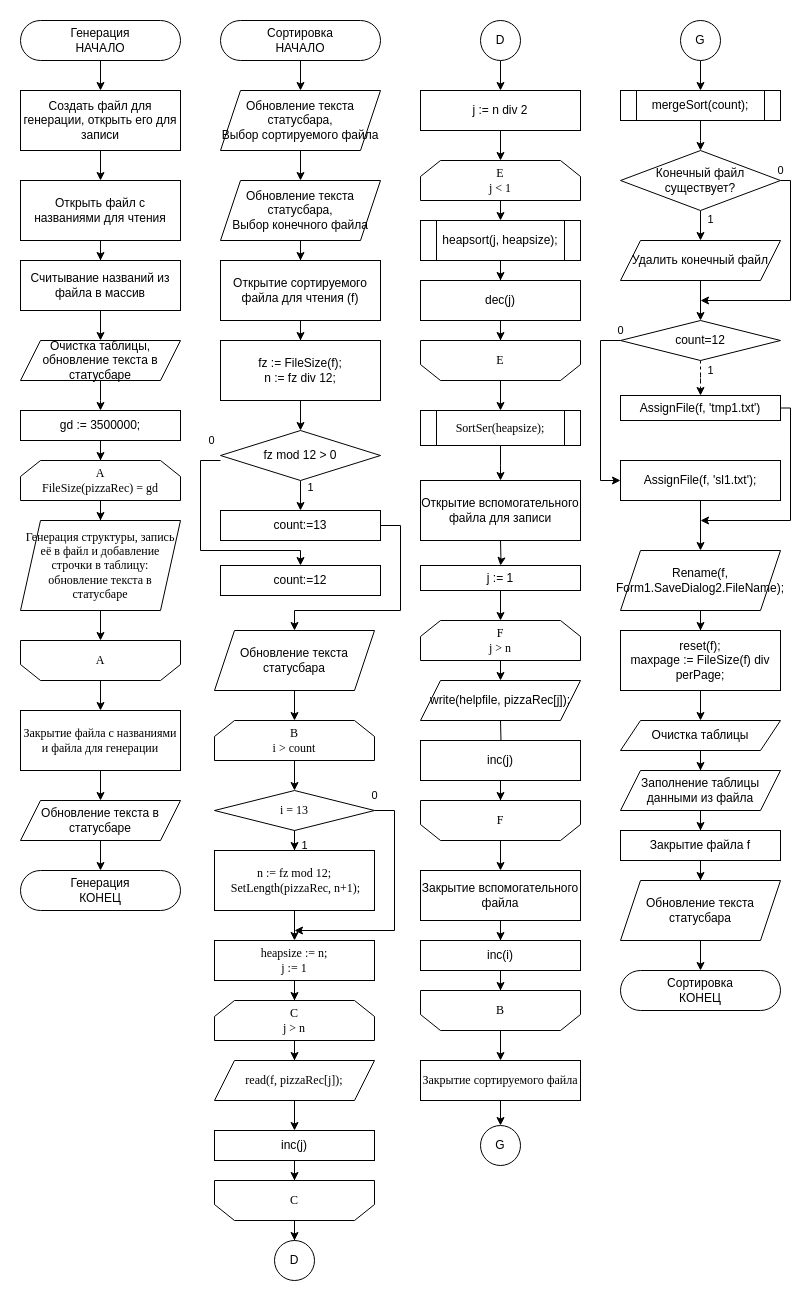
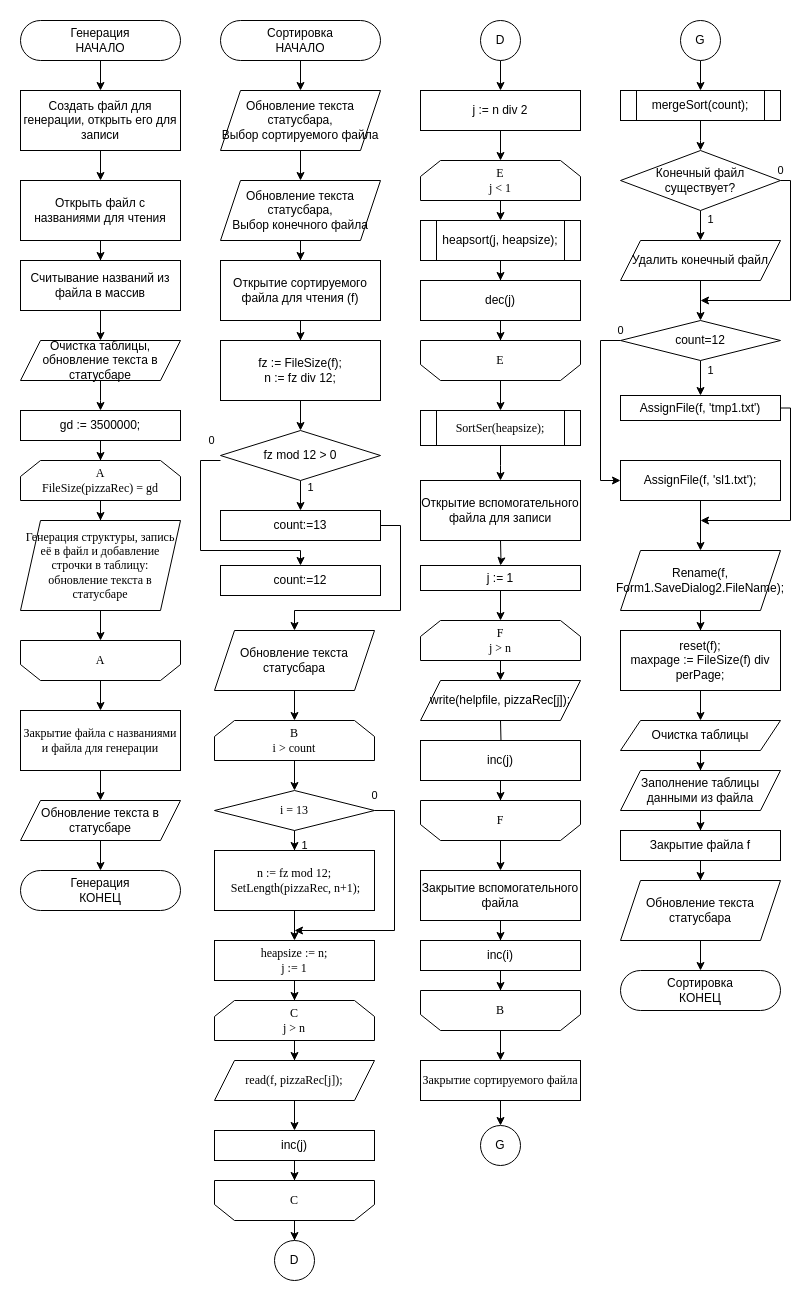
edge "count=12" -> "AssignFile(f, 'tmp1.txt')": style dashed -> solid
